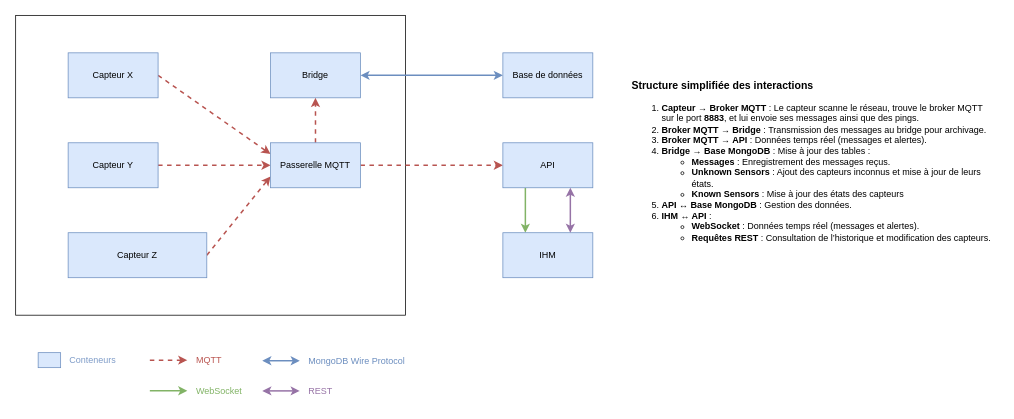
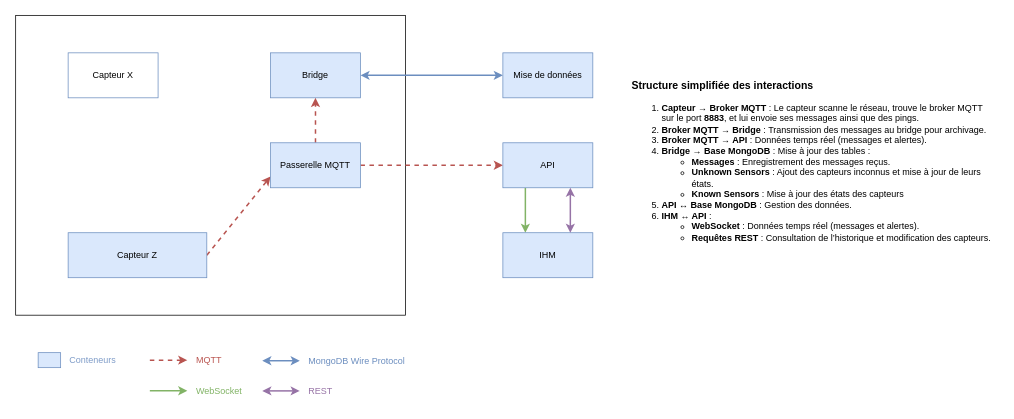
node "Capteur X": fillcolor #dae8fc -> #ffffff
node "Base de données": label "Base de données" -> "Mise de données"
edge "Capteur X" -> "Passerelle MQTT": removed
node "Capteur Y": removed
edge "Capteur Y" -> "Passerelle MQTT": removed
